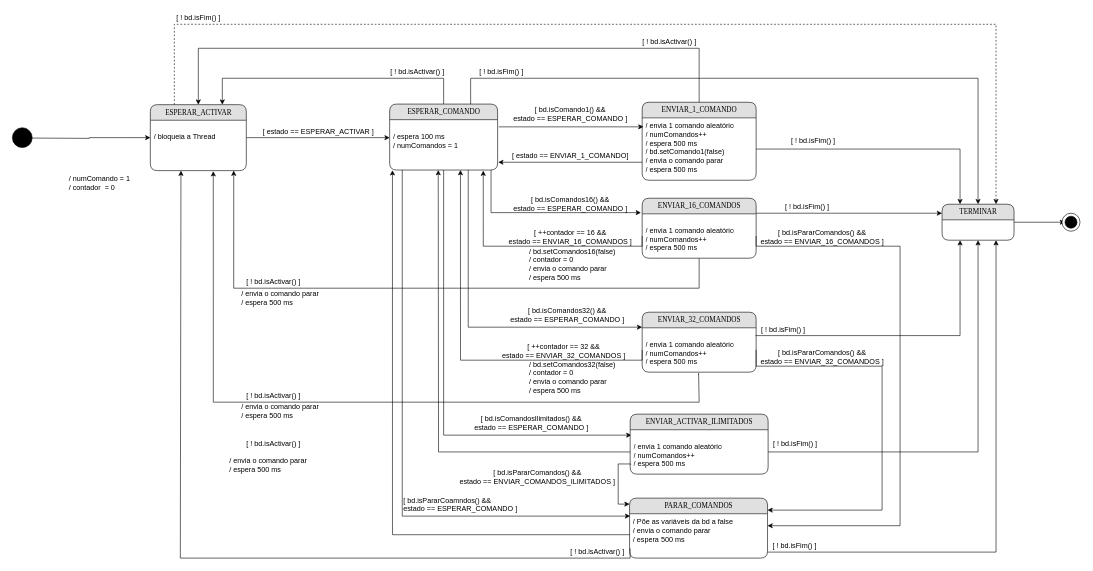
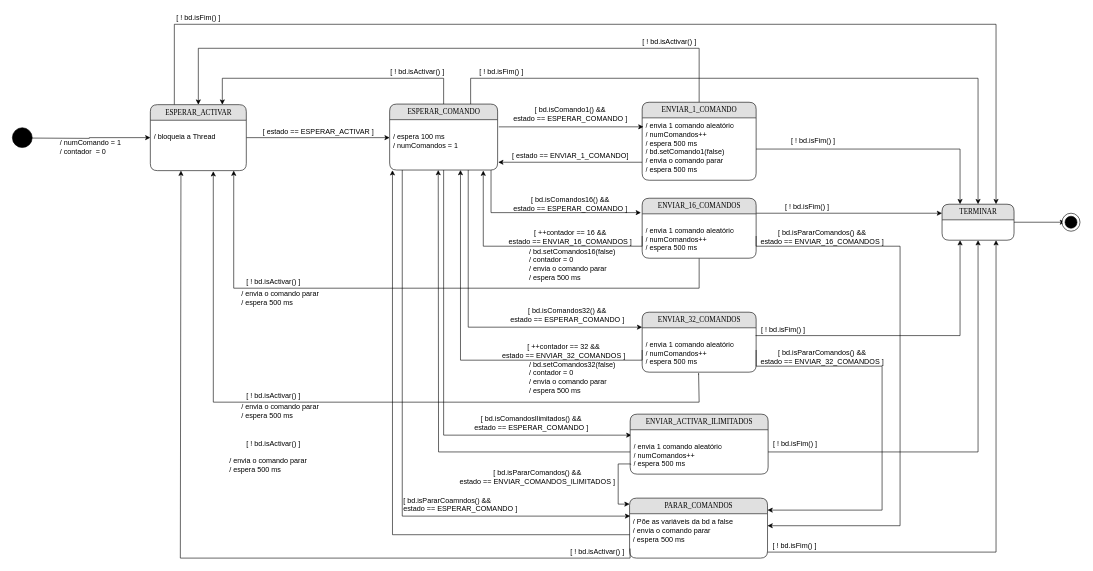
edge "ESPERAR_ACTIVAR" -> "TERMINAR": style dashed -> solid
node "/ numComando = 1 / contador = 0": moved (99, 183) -> (90, 147)
